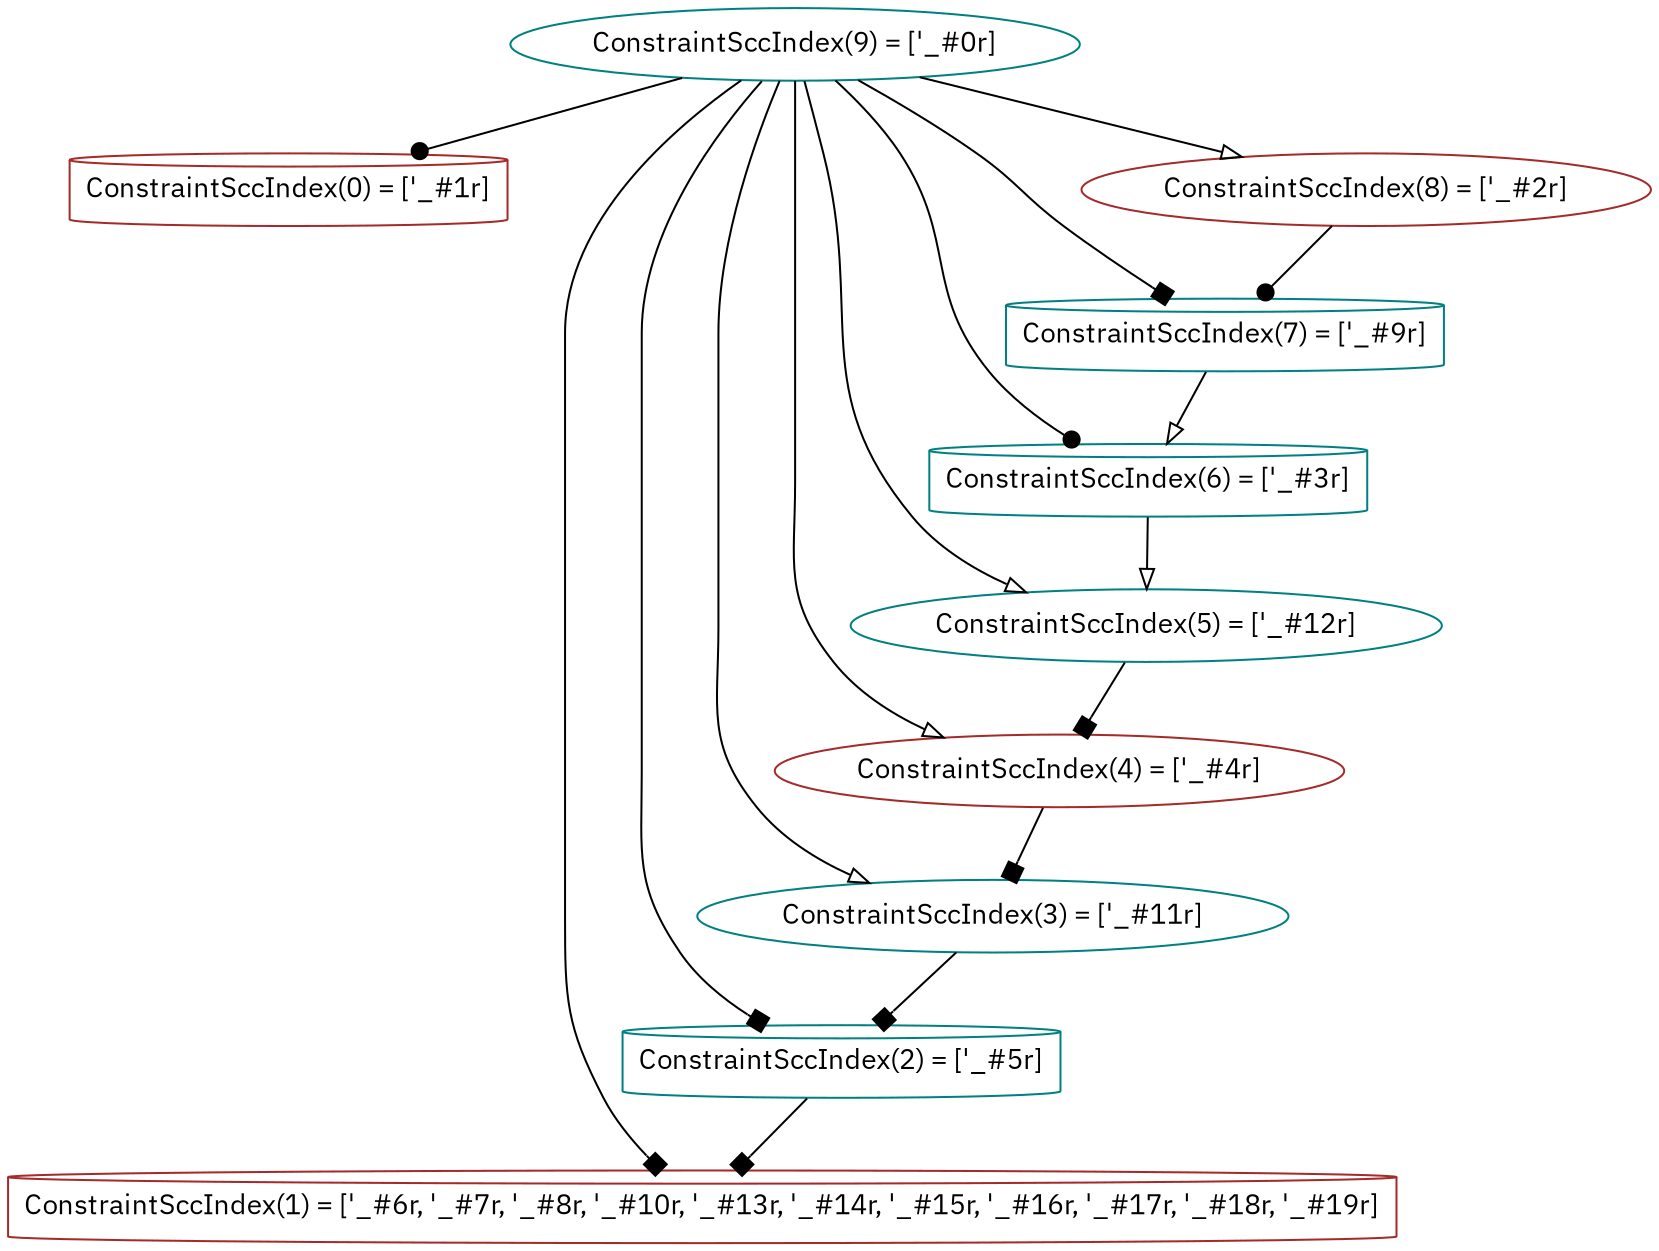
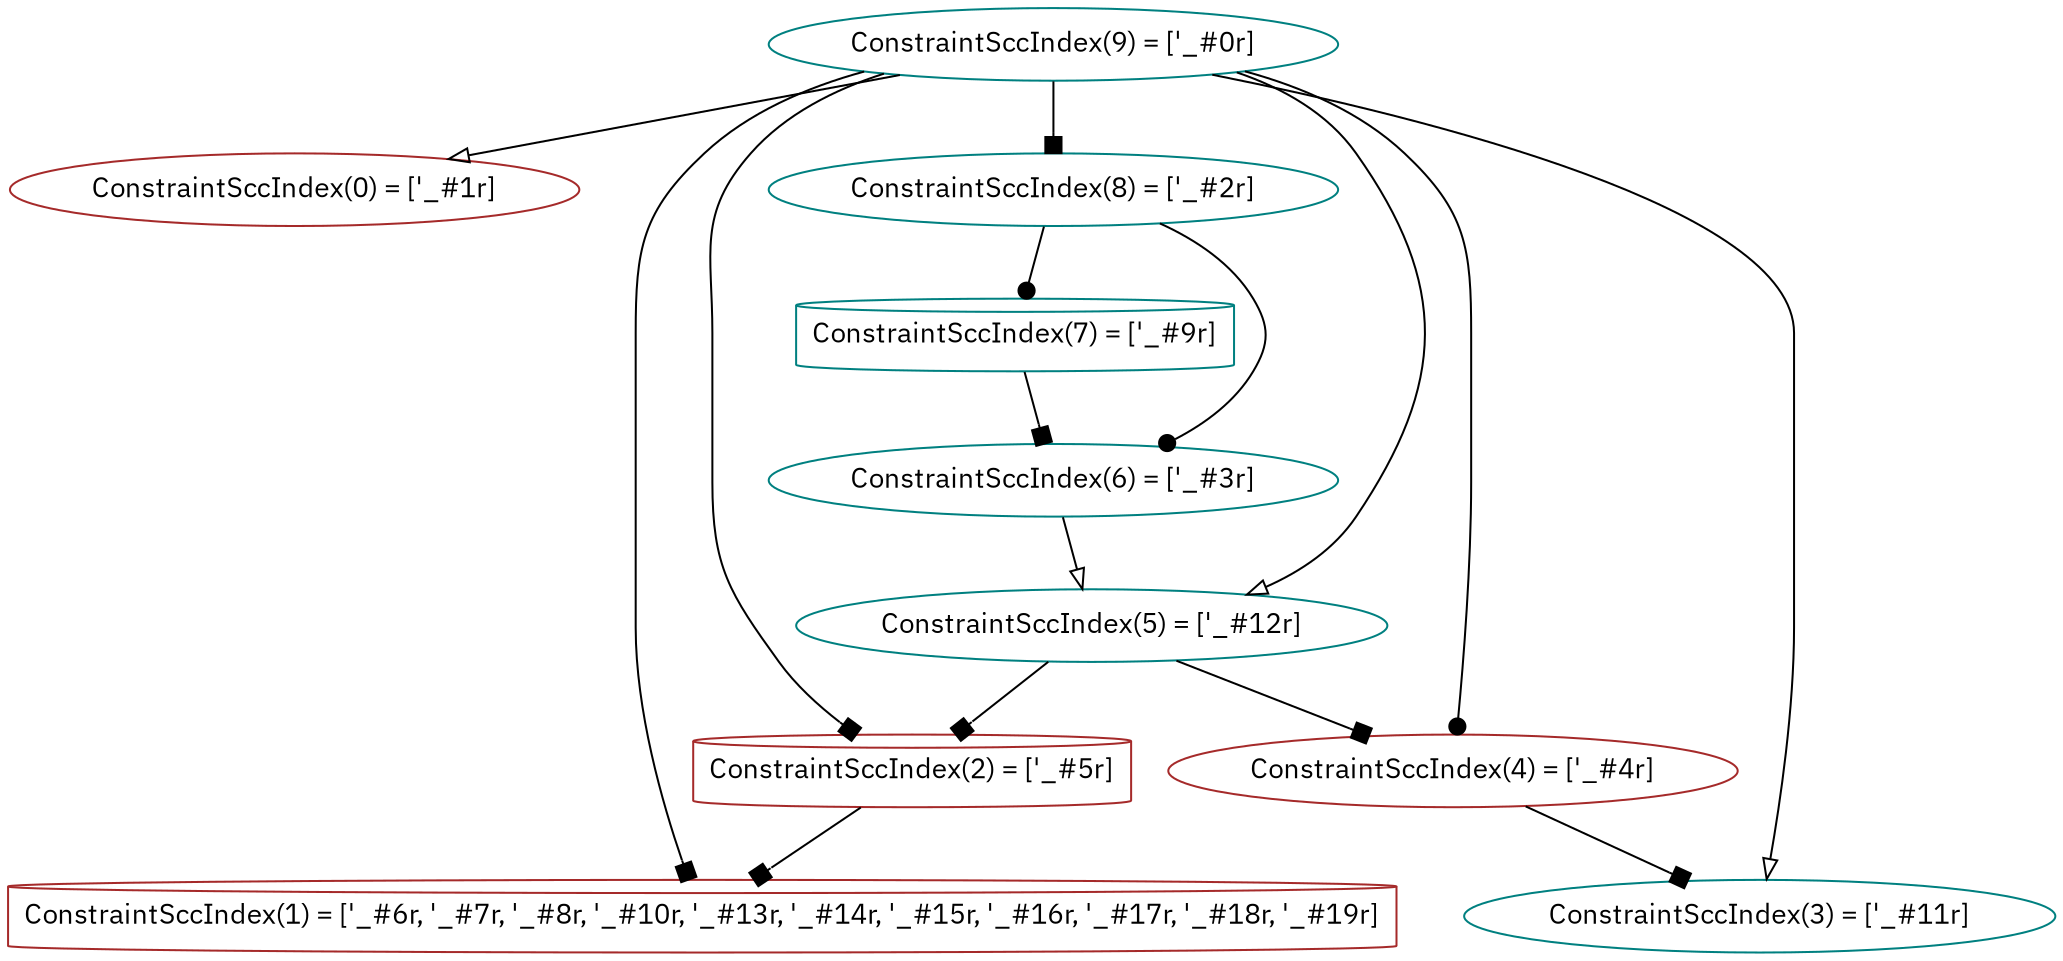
edge "ConstraintSccIndex(9) = ['_#0r]" -> "ConstraintSccIndex(0) = ['_#1r]": arrowhead dot -> onormal
edge "ConstraintSccIndex(9) = ['_#0r]" -> "ConstraintSccIndex(8) = ['_#2r]": arrowhead onormal -> box
edge "ConstraintSccIndex(9) = ['_#0r]" -> "ConstraintSccIndex(7) = ['_#9r]": removed
node "ConstraintSccIndex(0) = ['_#1r]": shape cylinder -> ellipse
node "ConstraintSccIndex(8) = ['_#2r]": color brown -> teal
edge "ConstraintSccIndex(9) = ['_#0r]" -> "ConstraintSccIndex(6) = ['_#3r]": now "ConstraintSccIndex(8) = ['_#2r]" -> "ConstraintSccIndex(6) = ['_#3r]"
edge "ConstraintSccIndex(7) = ['_#9r]" -> "ConstraintSccIndex(6) = ['_#3r]": arrowhead onormal -> box
edge "ConstraintSccIndex(9) = ['_#0r]" -> "ConstraintSccIndex(4) = ['_#4r]": arrowhead onormal -> dot
node "ConstraintSccIndex(6) = ['_#3r]": shape cylinder -> ellipse
edge "ConstraintSccIndex(3) = ['_#11r]" -> "ConstraintSccIndex(2) = ['_#5r]": now "ConstraintSccIndex(5) = ['_#12r]" -> "ConstraintSccIndex(2) = ['_#5r]"
node "ConstraintSccIndex(2) = ['_#5r]": color teal -> brown
